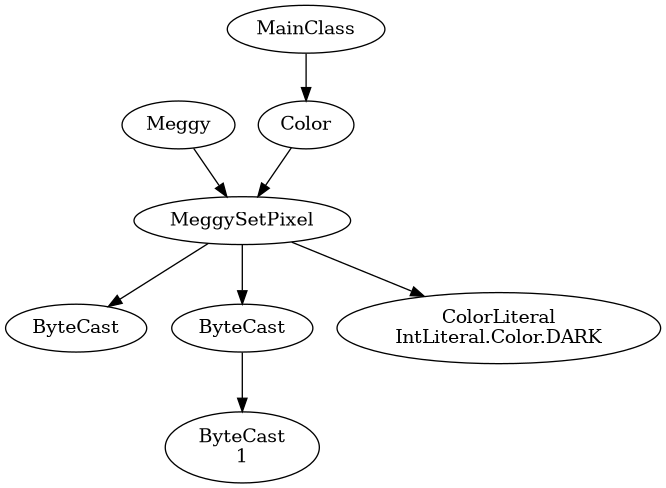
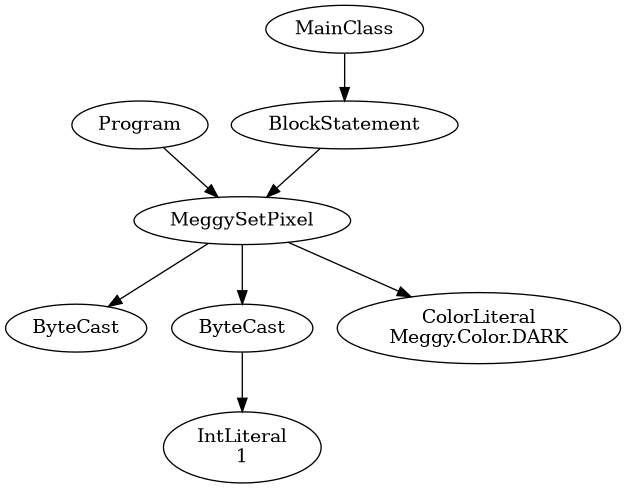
node "Meggy": label "Meggy" -> "Program"
node "Color": label "Color" -> "BlockStatement"
node "ColorLiteral IntLiteral.Color.DARK": label "ColorLiteral IntLiteral.Color.DARK" -> "ColorLiteral Meggy.Color.DARK"
node "ByteCast 1": label "ByteCast 1" -> "IntLiteral 1"
